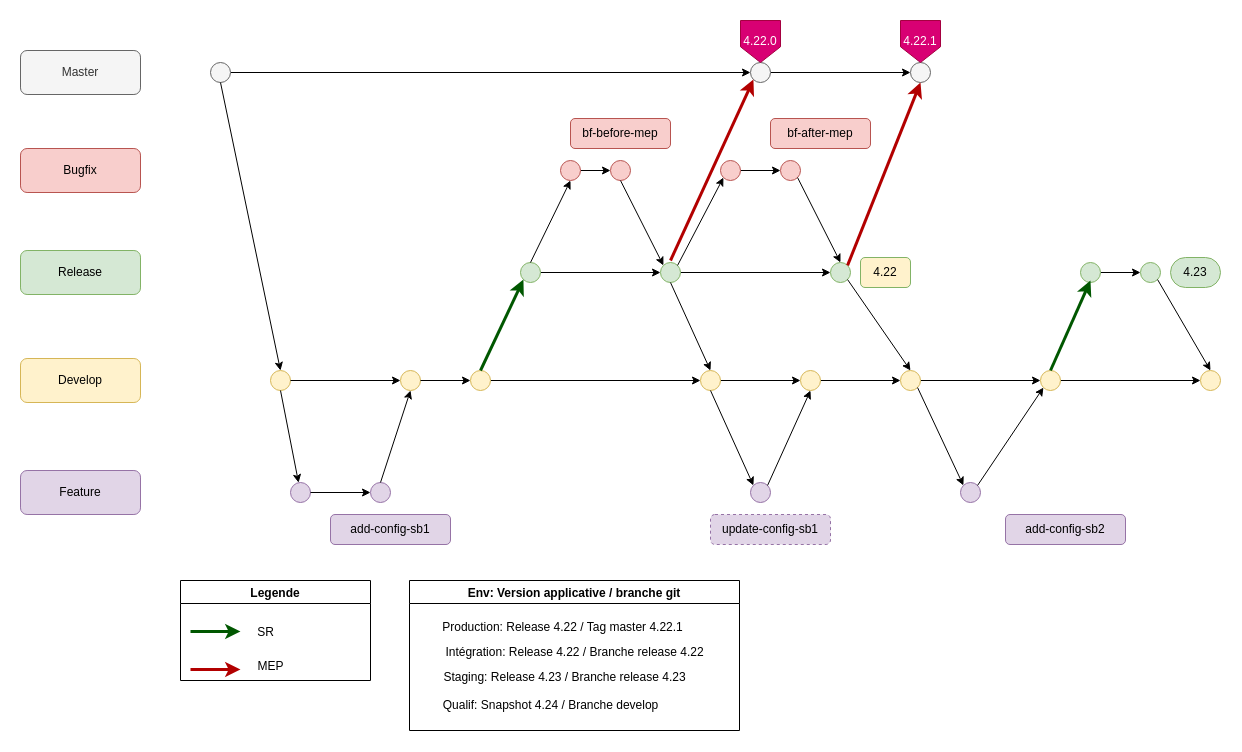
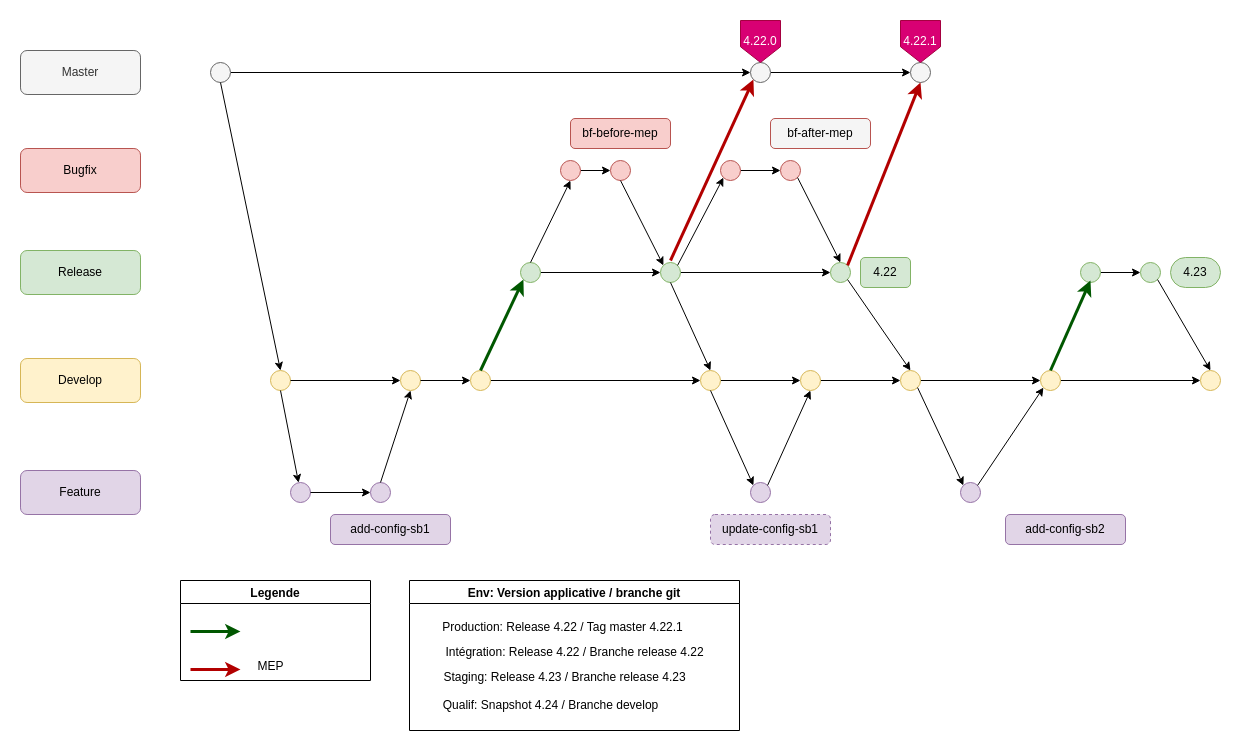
node "bf-after-mep": fillcolor #f8cecc -> #f5f5f5
node "4.22": fillcolor #fff2cc -> #d5e8d4
node "SR": removed
